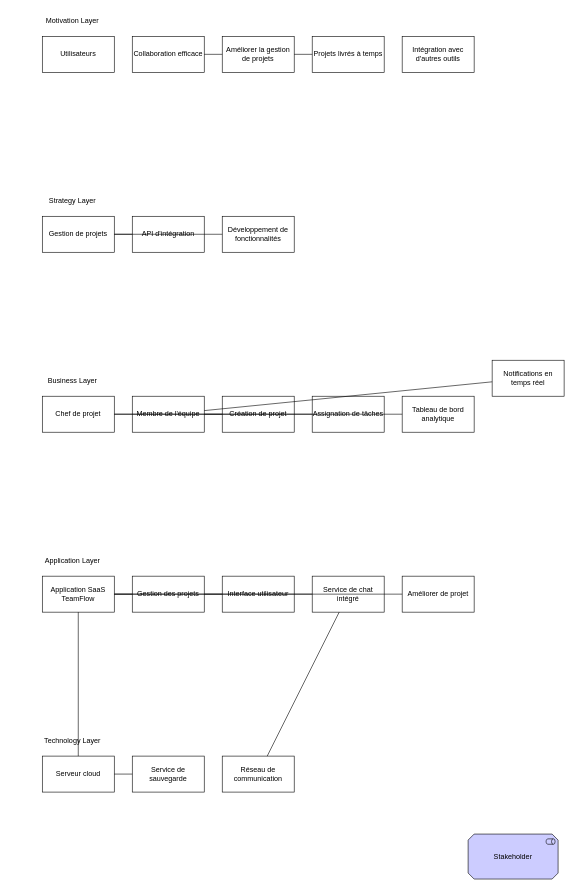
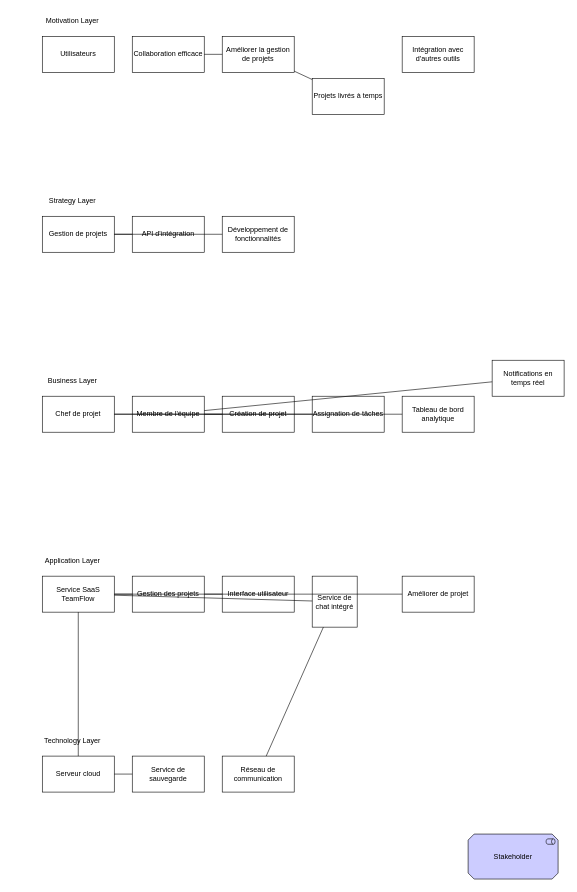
node "Projets livrés à temps": moved (348, 54) -> (348, 96)
node "Application SaaS TeamFlow": label "Application SaaS TeamFlow" -> "Service SaaS TeamFlow"
node "Service de chat intégré": size 72x36 -> 45x51
